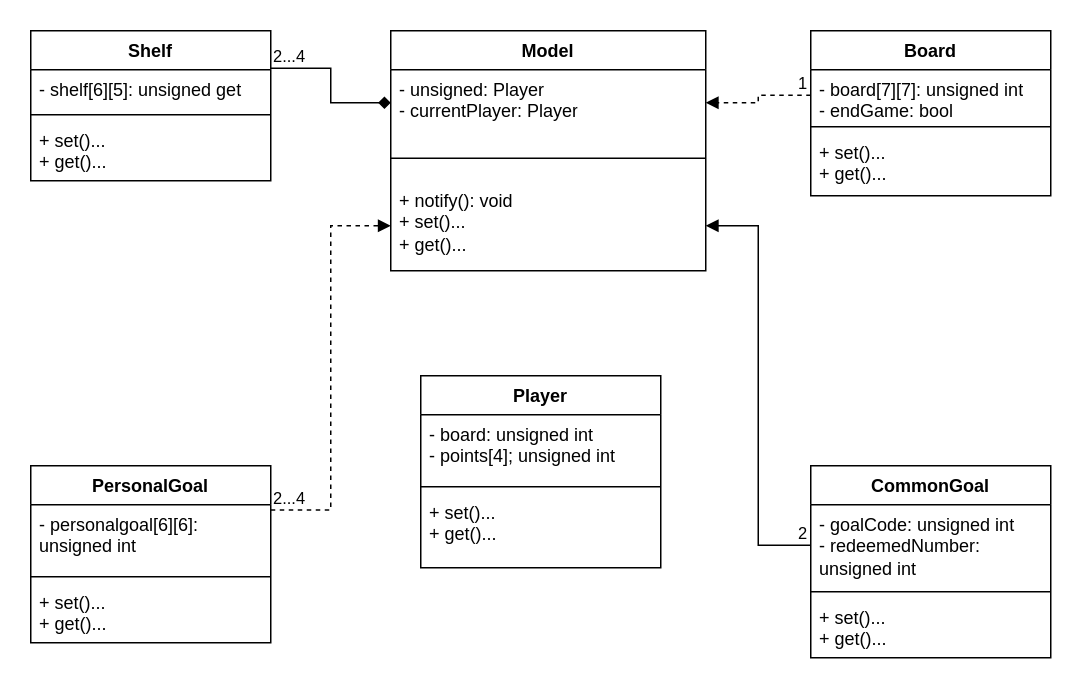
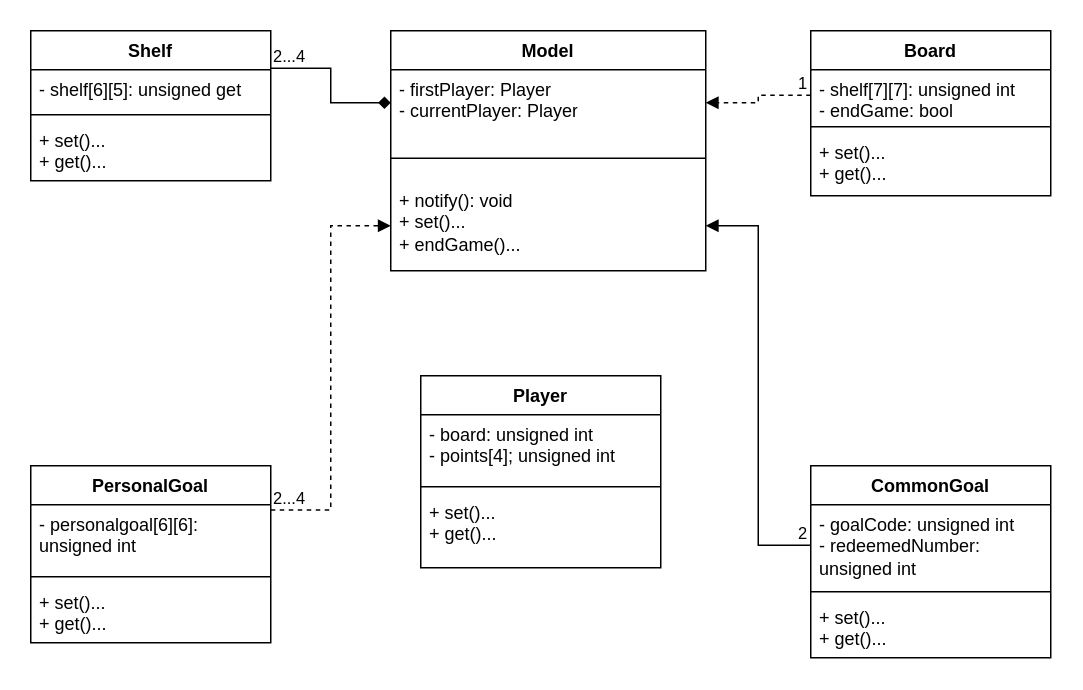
node "- unsigned: Player - currentPlayer: Player": label "- unsigned: Player - currentPlayer: Player" -> "- firstPlayer: Player - currentPlayer: Player"
node "- board[7][7]: unsigned int - endGame: bool": label "- board[7][7]: unsigned int - endGame: bool" -> "- shelf[7][7]: unsigned int - endGame: bool"
node "+ notify(): void + set()...+ get()...": label "+ notify(): void + set()...+ get()..." -> "+ notify(): void + set()...+ endGame()..."
